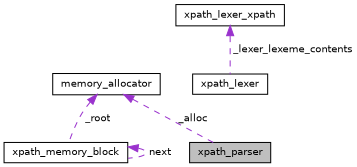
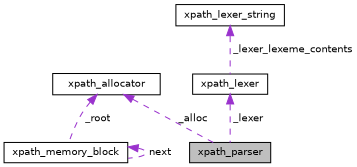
node "xpath_lexer_xpath": label "xpath_lexer_xpath" -> "xpath_lexer_string"
node "memory_allocator": label "memory_allocator" -> "xpath_allocator"
edge "xpath_parser" -> "xpath_lexer": added, label "_lexer"
